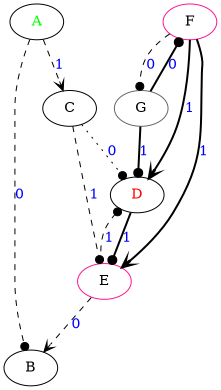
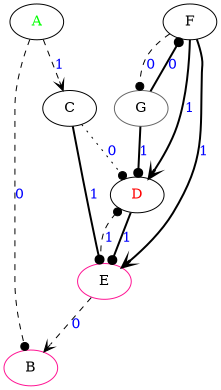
node "F": color deeppink -> black
edge "C" -> "E": style dashed -> bold
node "B": color black -> deeppink
